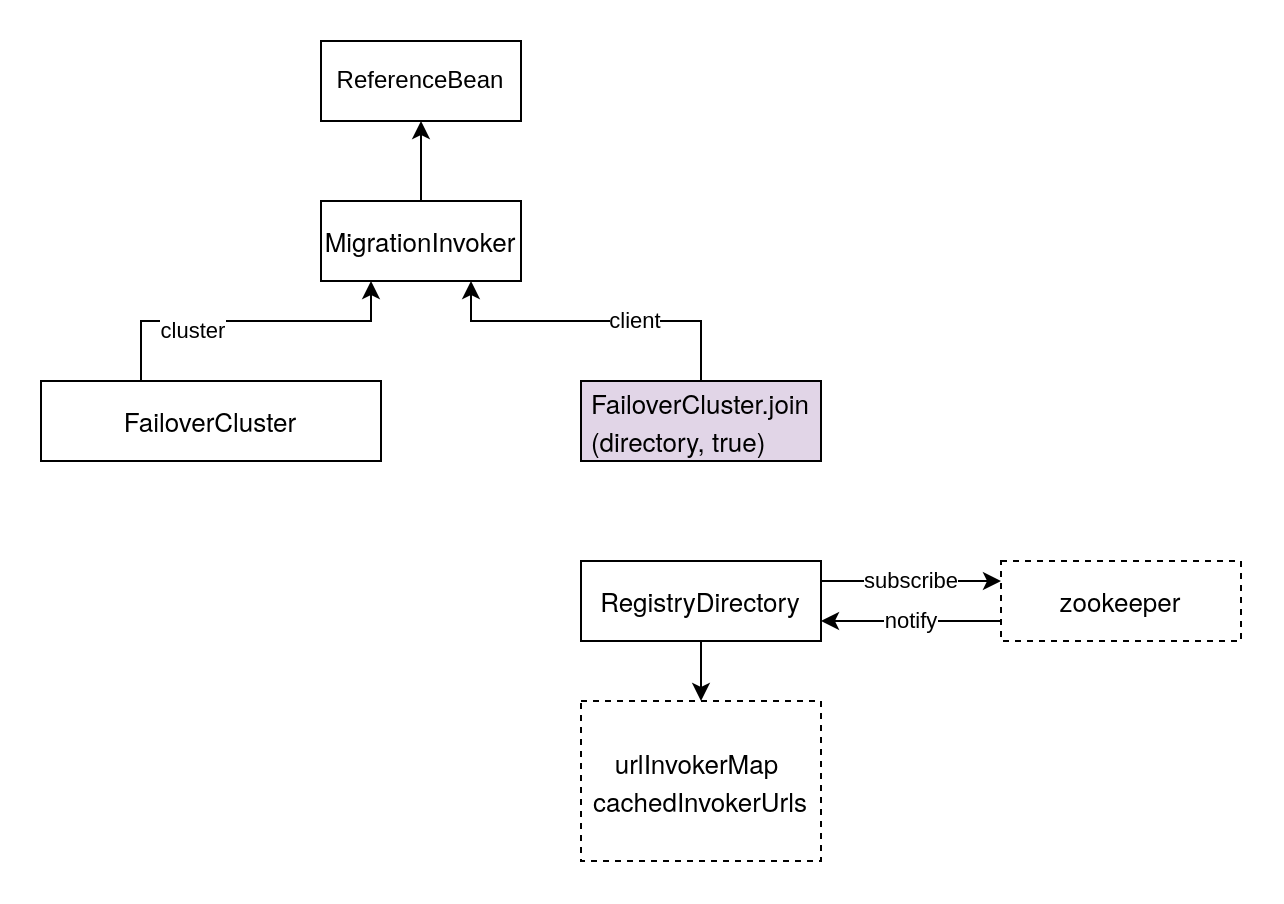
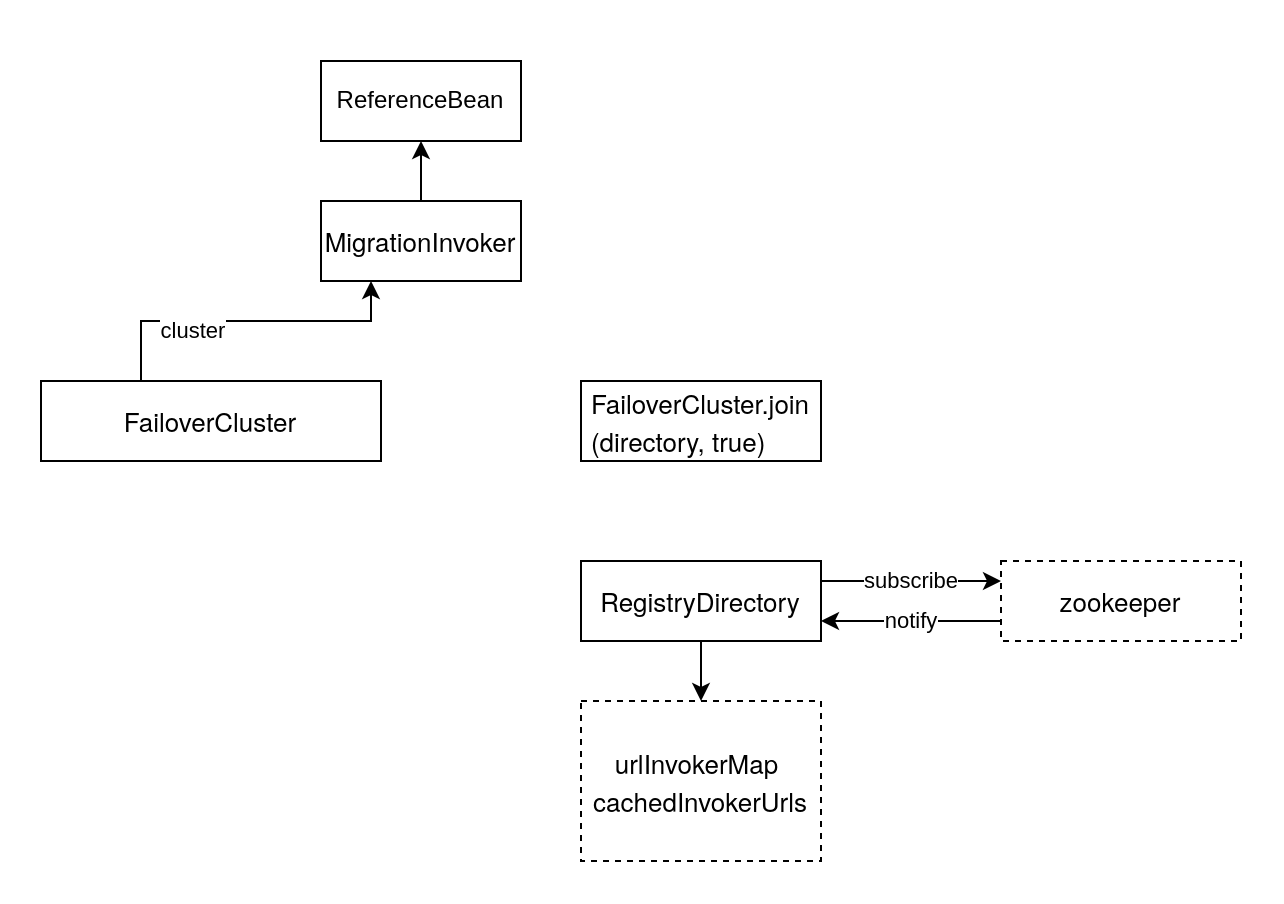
node "ReferenceBean": moved (421, 81) -> (421, 101)
edge "FailoverCluster.join (directory, true)" -> "MigrationInvoker": removed, label "client"
node "FailoverCluster.join (directory, true)": fillcolor #e1d5e7 -> #ffffff
